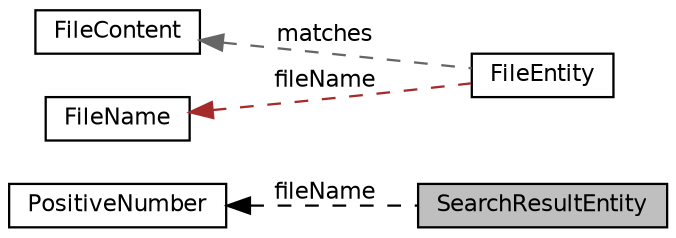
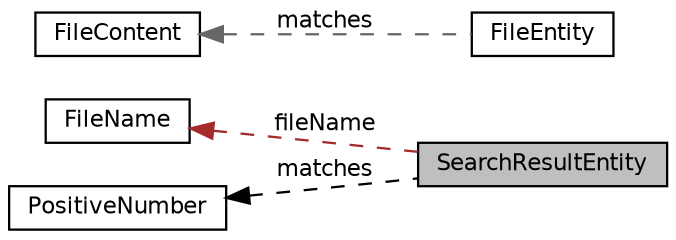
edge "FileEntity" -> "FileName": now "SearchResultEntity" -> "FileName"
edge "SearchResultEntity" -> "PositiveNumber": label " fileName" -> " matches"
